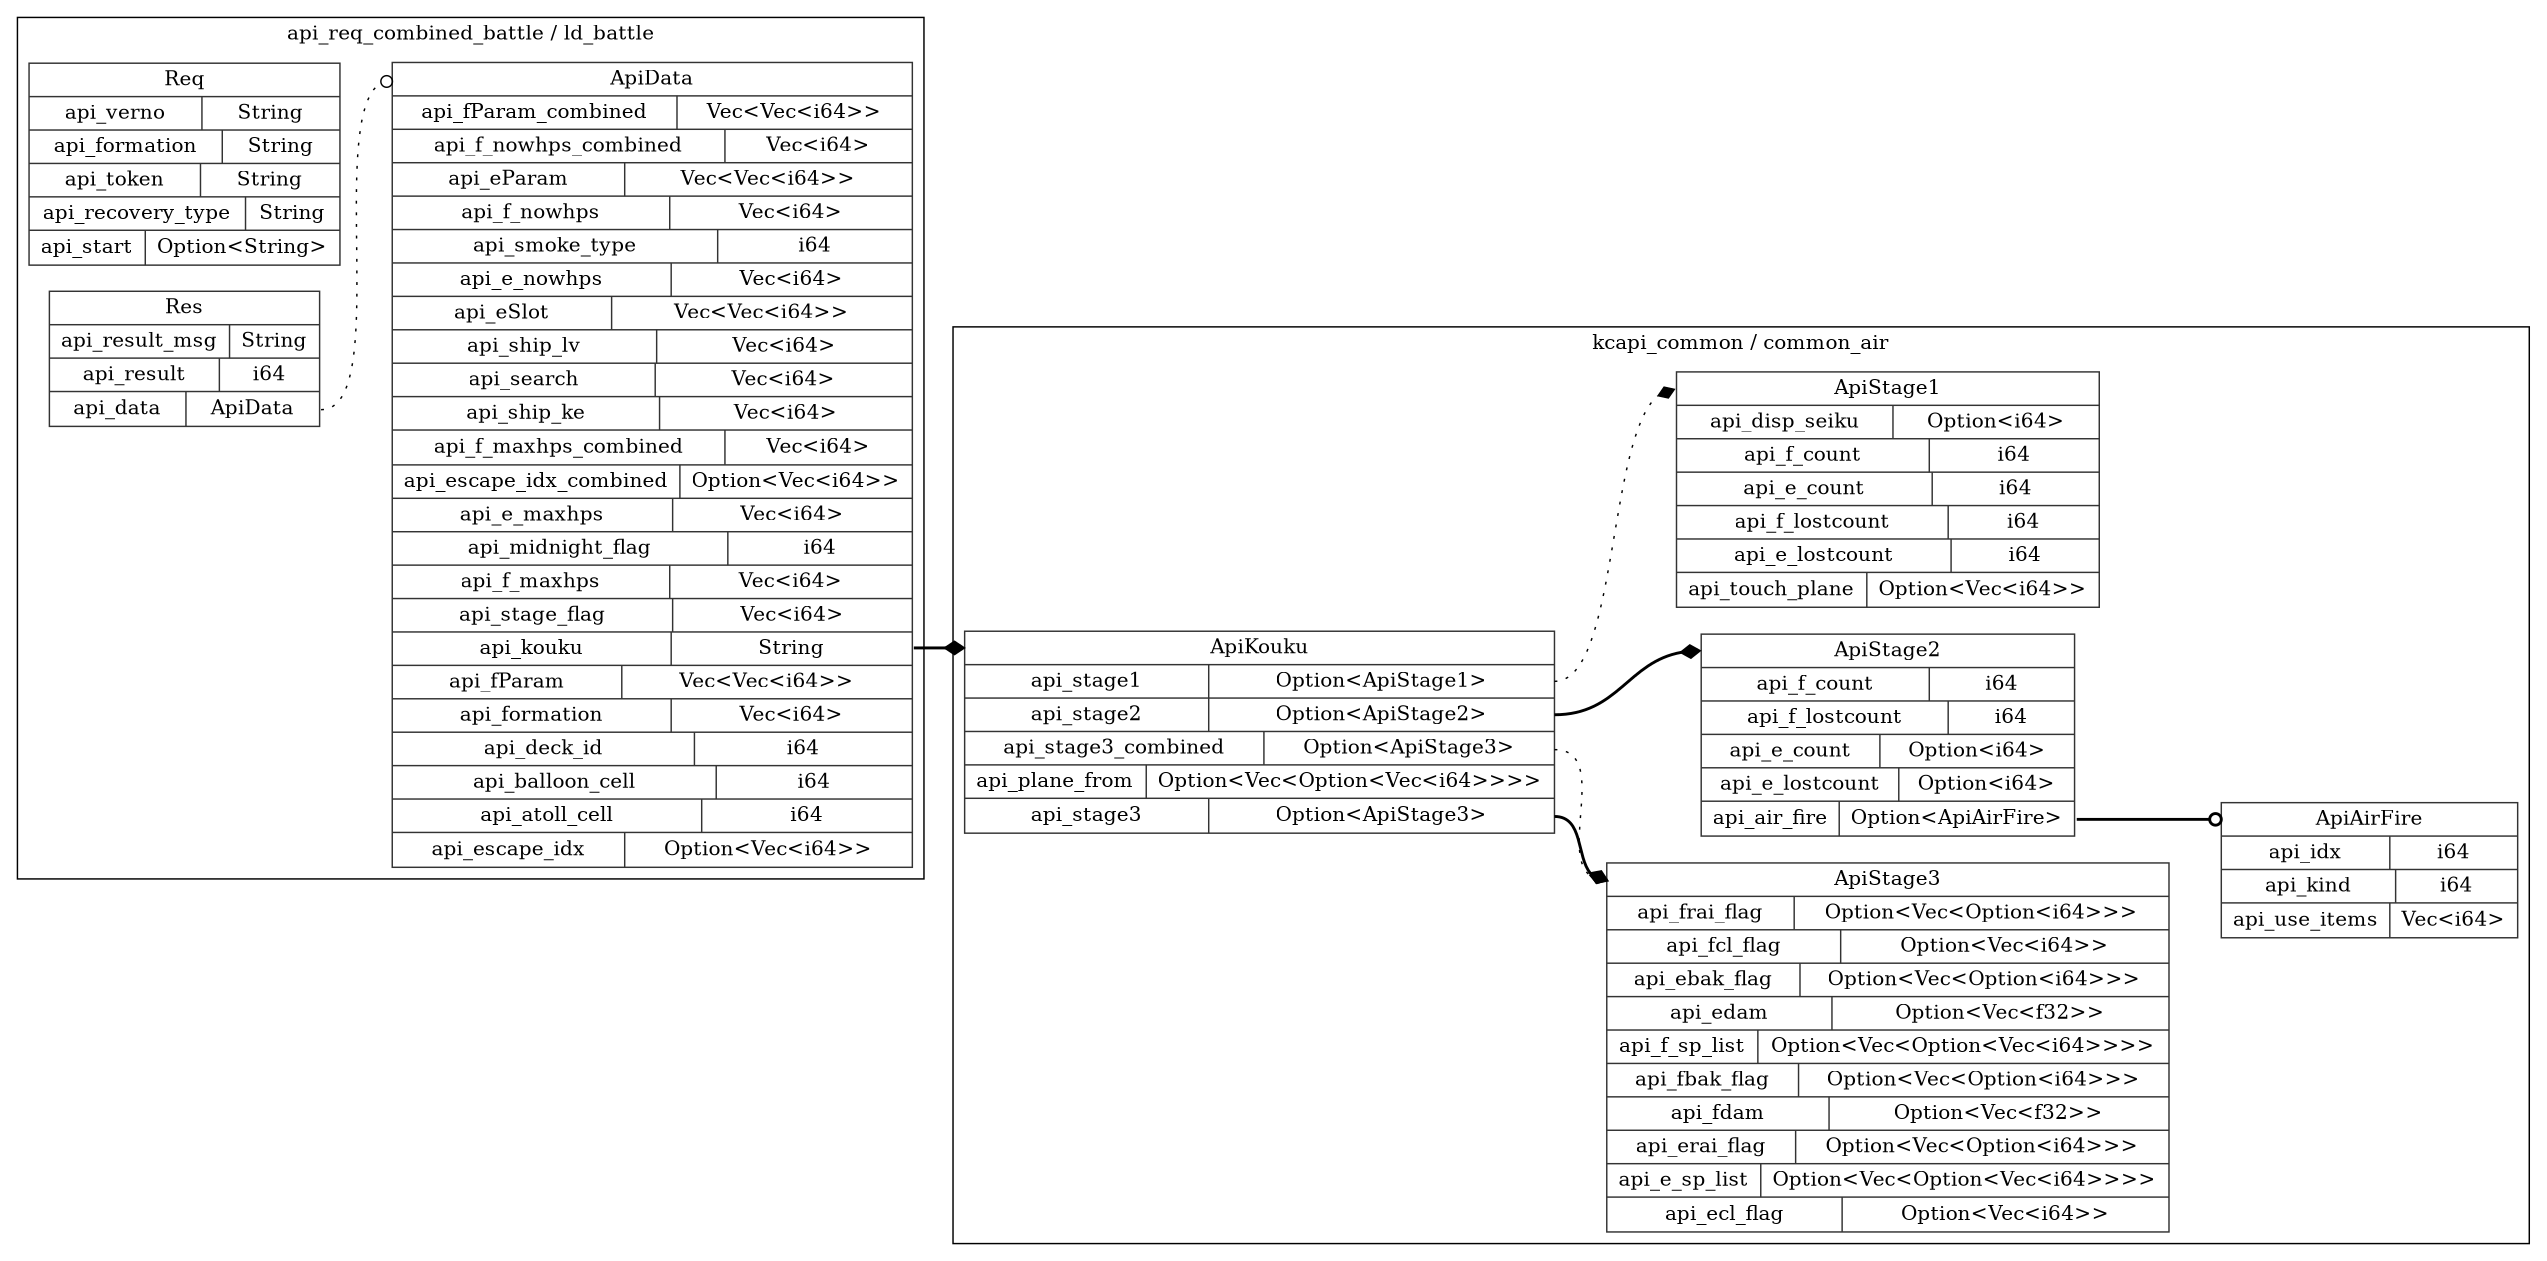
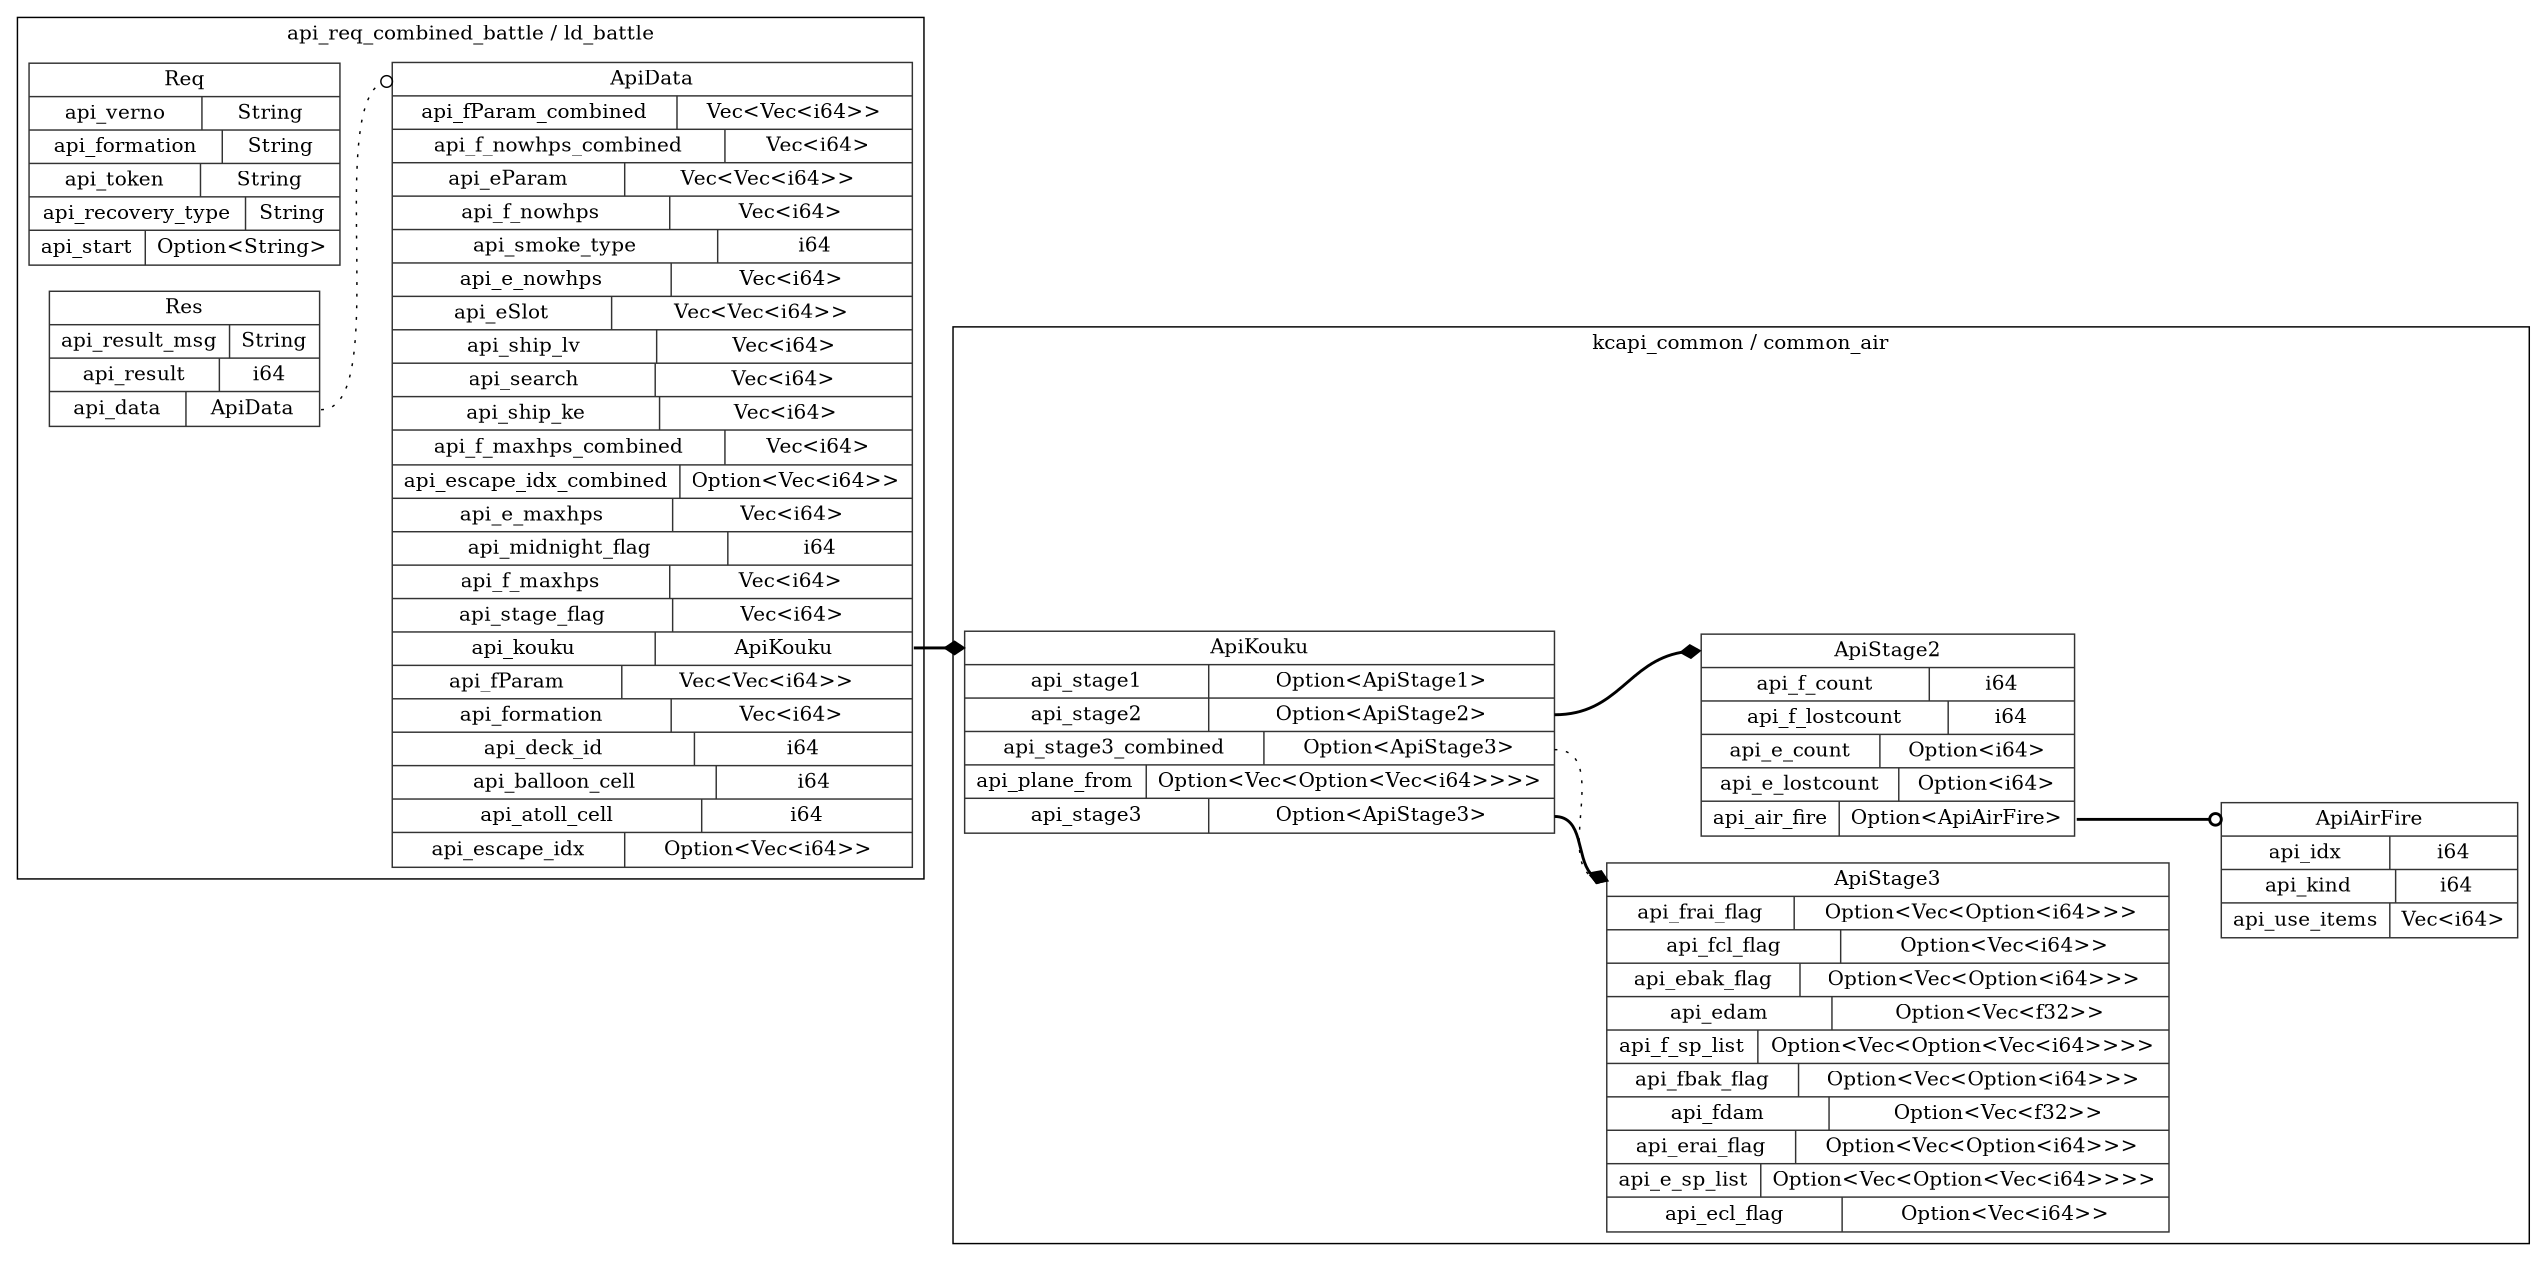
node "ApiStage1": removed
node "ApiData": text "String" -> "ApiKouku"
